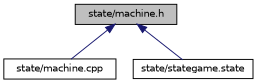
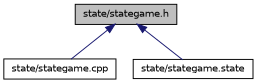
node "state/machine.h": label "state/machine.h" -> "state/stategame.h"
node "state/machine.cpp": label "state/machine.cpp" -> "state/stategame.cpp"
